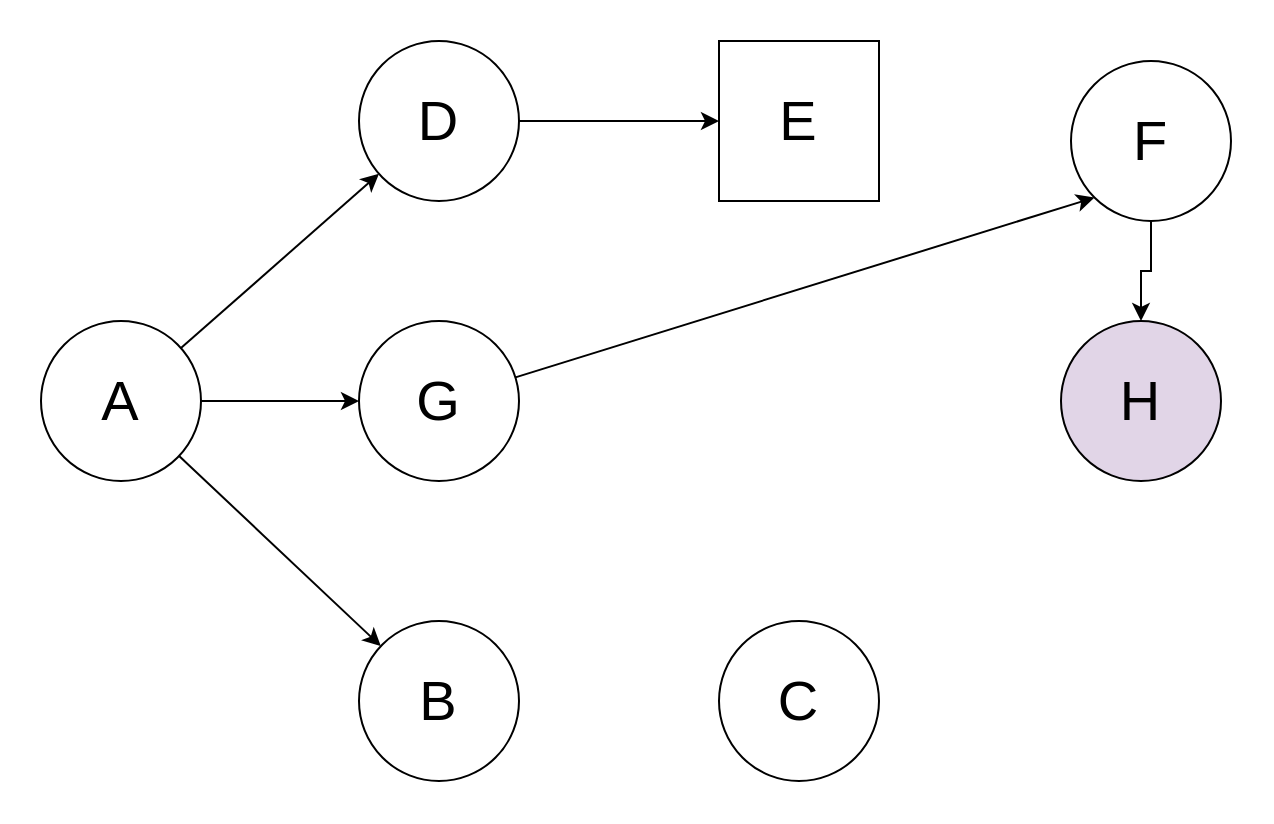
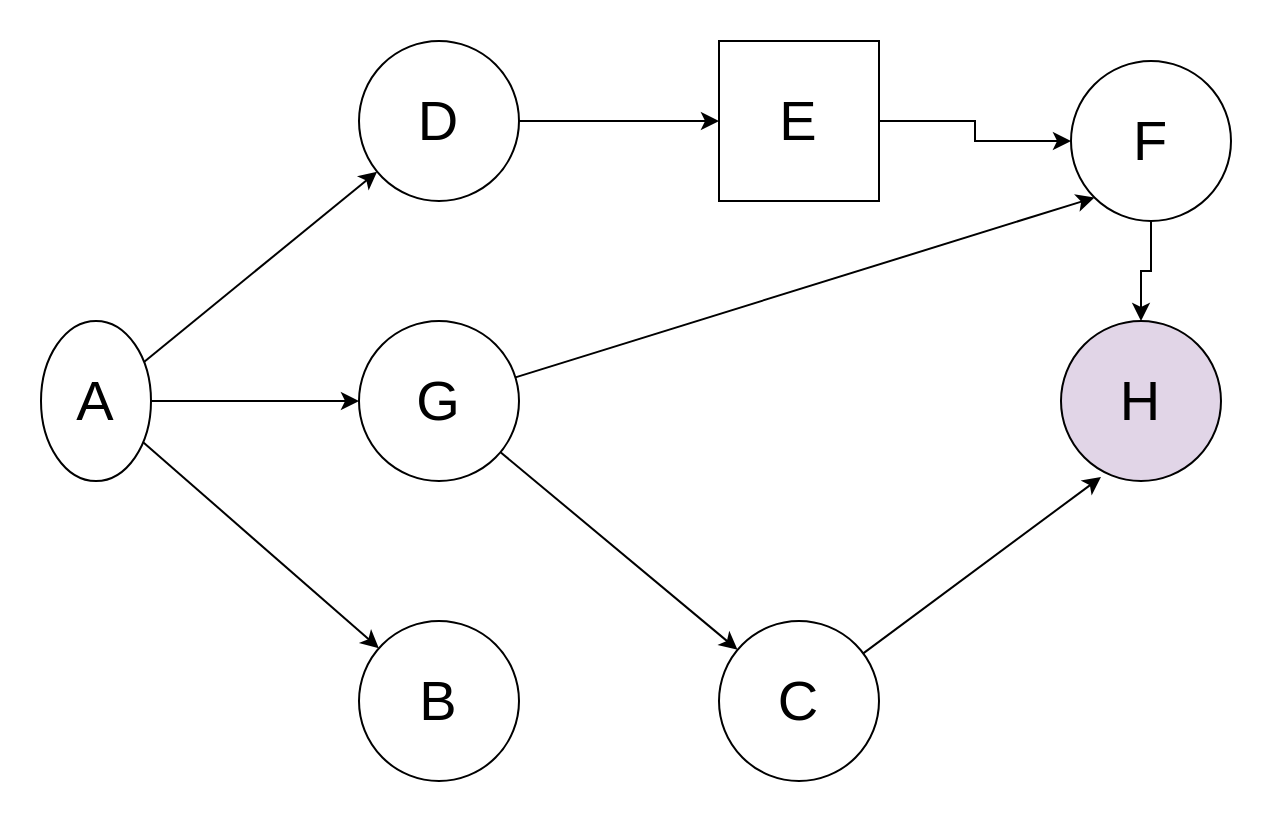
edge "E" -> "F": added
node "A": size 160x160 -> 110x160
edge "G" -> "C": added
edge "C" -> "H": added
